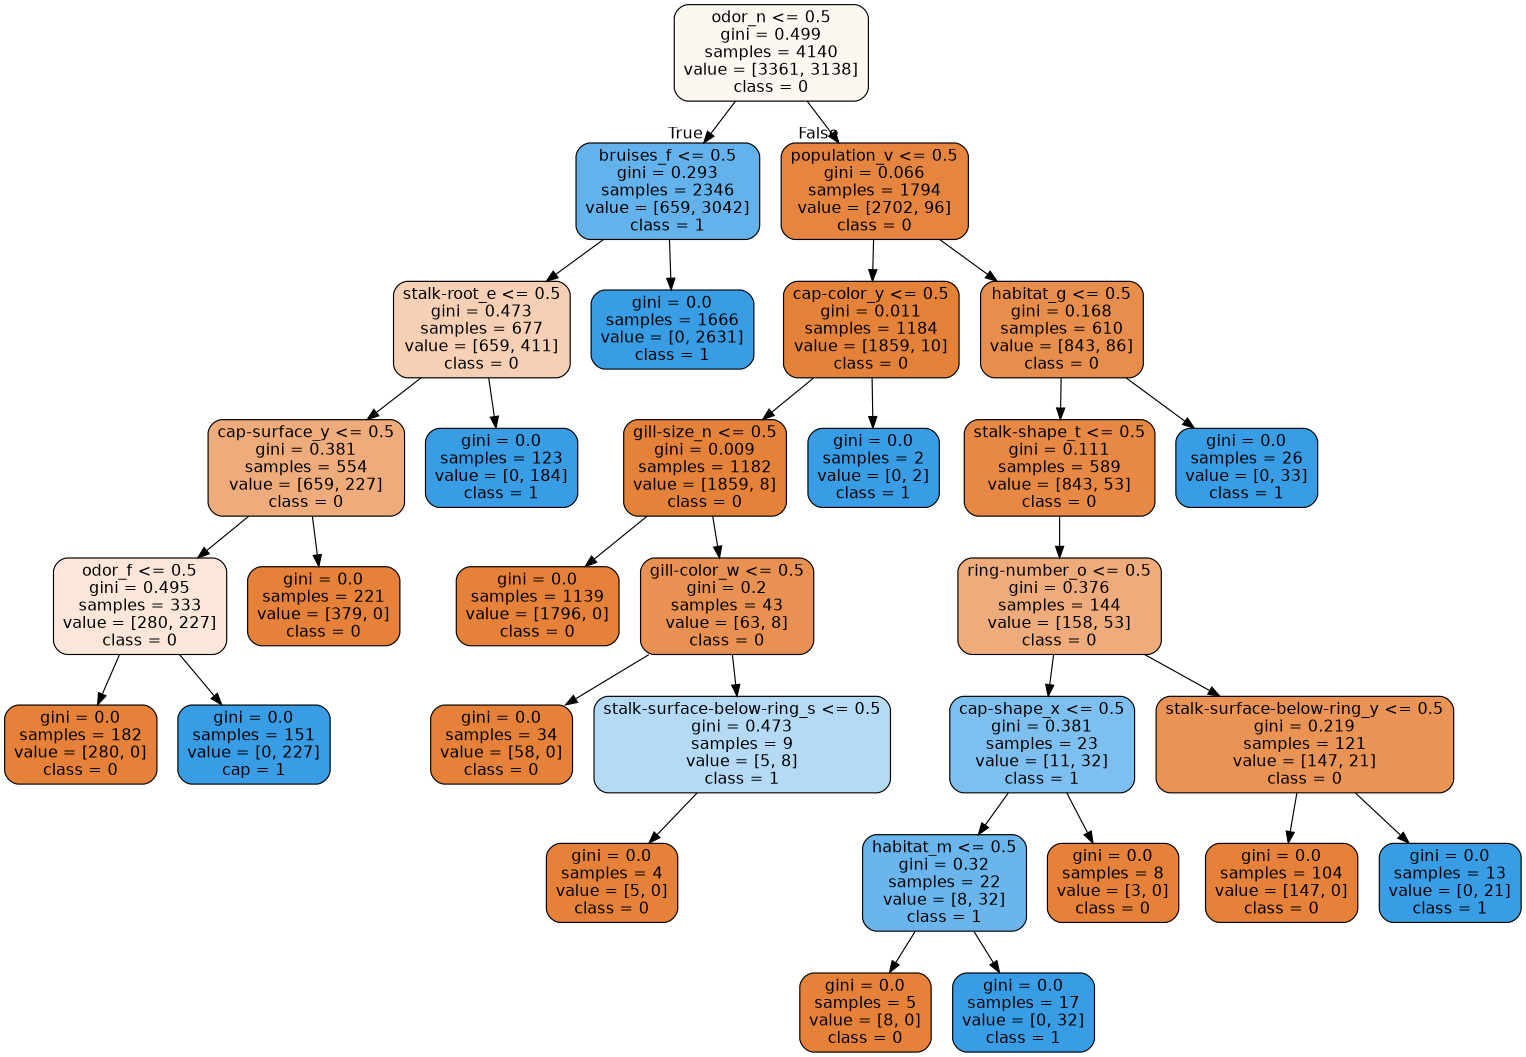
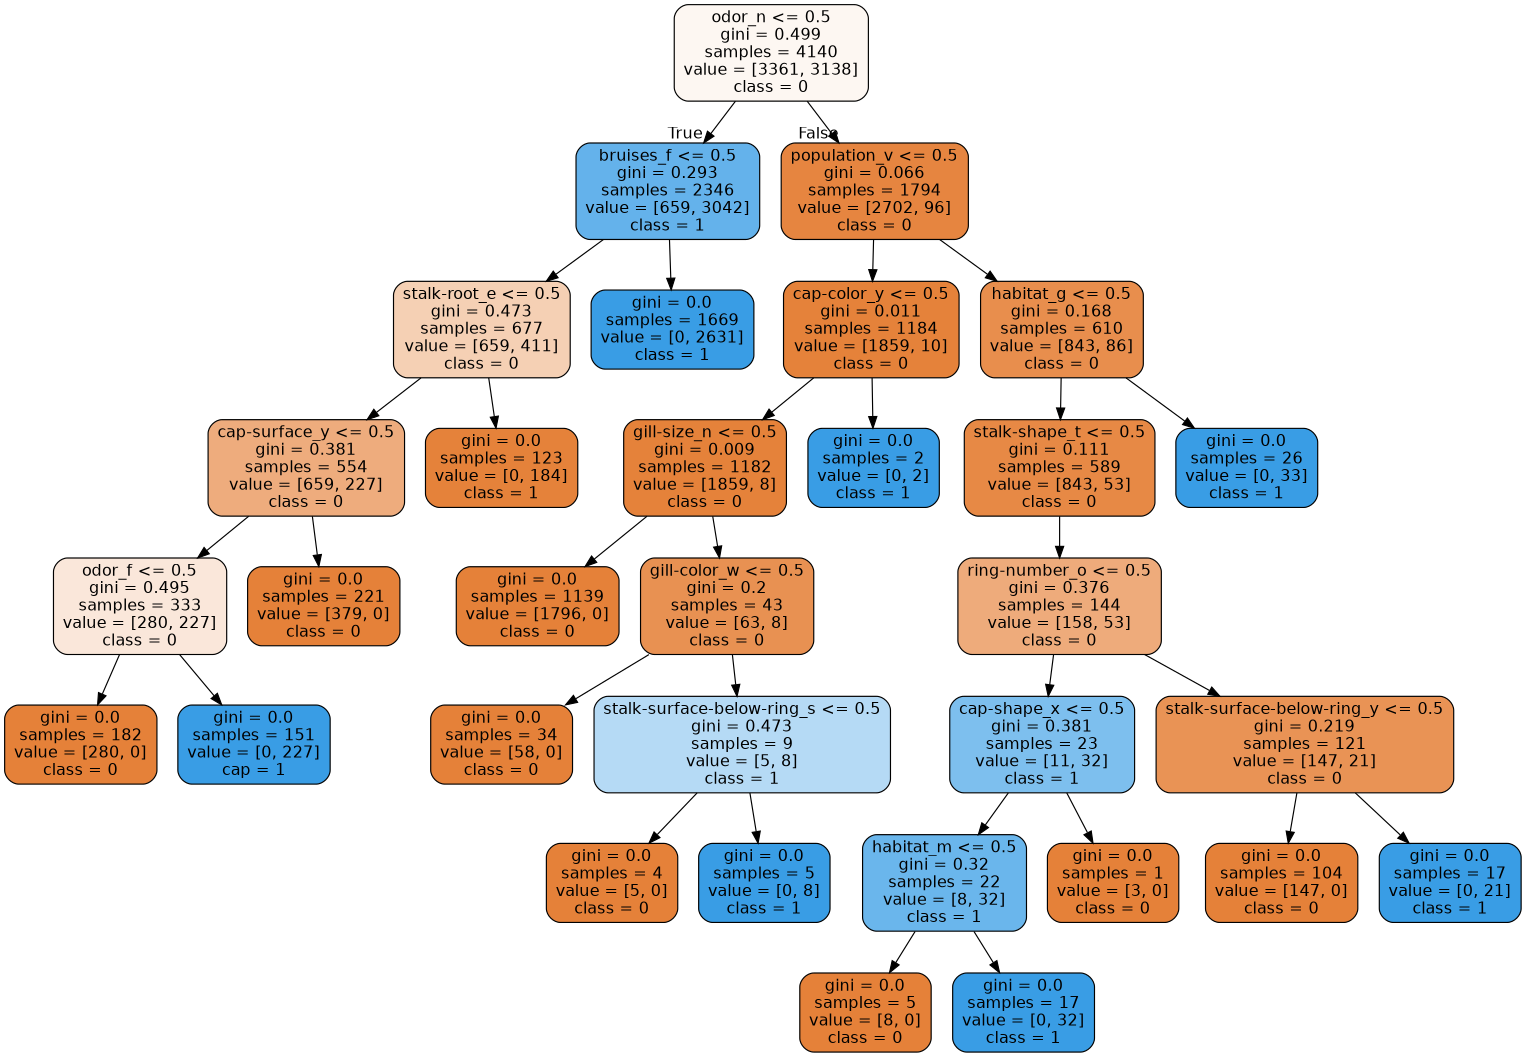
node "gini = 0.0 samples = 1666 value = [0, 2631] class = 1": label "gini = 0.0 samples = 1666 value = [0, 2631] class = 1" -> "gini = 0.0 samples = 1669 value = [0, 2631] class = 1"
node "gini = 0.0 samples = 123 value = [0, 184] class = 1": fillcolor #399de5 -> #e5823a
node "gini = 0.0 samples = 5 value = [0, 8] class = 1": added
node "gini = 0.0 samples = 8 value = [3, 0] class = 0": label "gini = 0.0 samples = 8 value = [3, 0] class = 0" -> "gini = 0.0 samples = 1 value = [3, 0] class = 0"
node "gini = 0.0 samples = 13 value = [0, 21] class = 1": label "gini = 0.0 samples = 13 value = [0, 21] class = 1" -> "gini = 0.0 samples = 17 value = [0, 21] class = 1"
